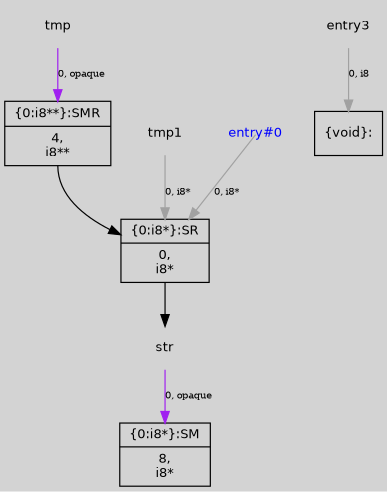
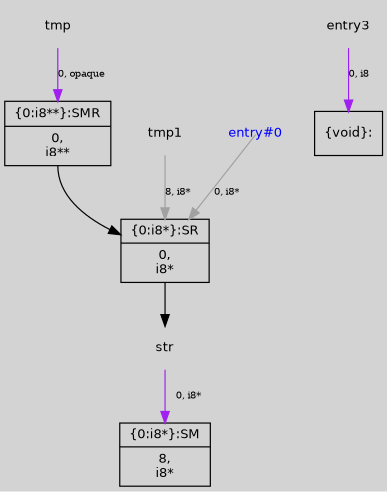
edge "entry3" -> "{void}:": color gray63 -> purple
node "{0:i8**}:SMR": text "4," -> "0,"
edge "tmp1" -> "{0:i8*}:SR": label "0, i8*" -> "8, i8*"
edge "str" -> "{0:i8*}:SM": label "0, opaque" -> "0, i8*"
